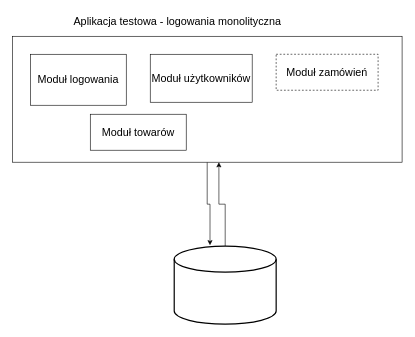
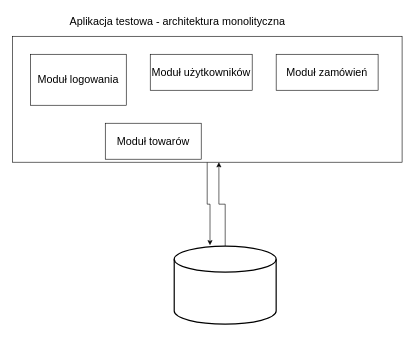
node "Aplikacja testowa - logowania monolityczna": label "Aplikacja testowa - logowania monolityczna" -> "Aplikacja testowa - architektura monolityczna"
node "Moduł zamówień": style dashed -> solid
node "Moduł użytkowników": size 102x48 -> 102x36
node "Moduł towarów": moved (138, 132) -> (153, 141)
